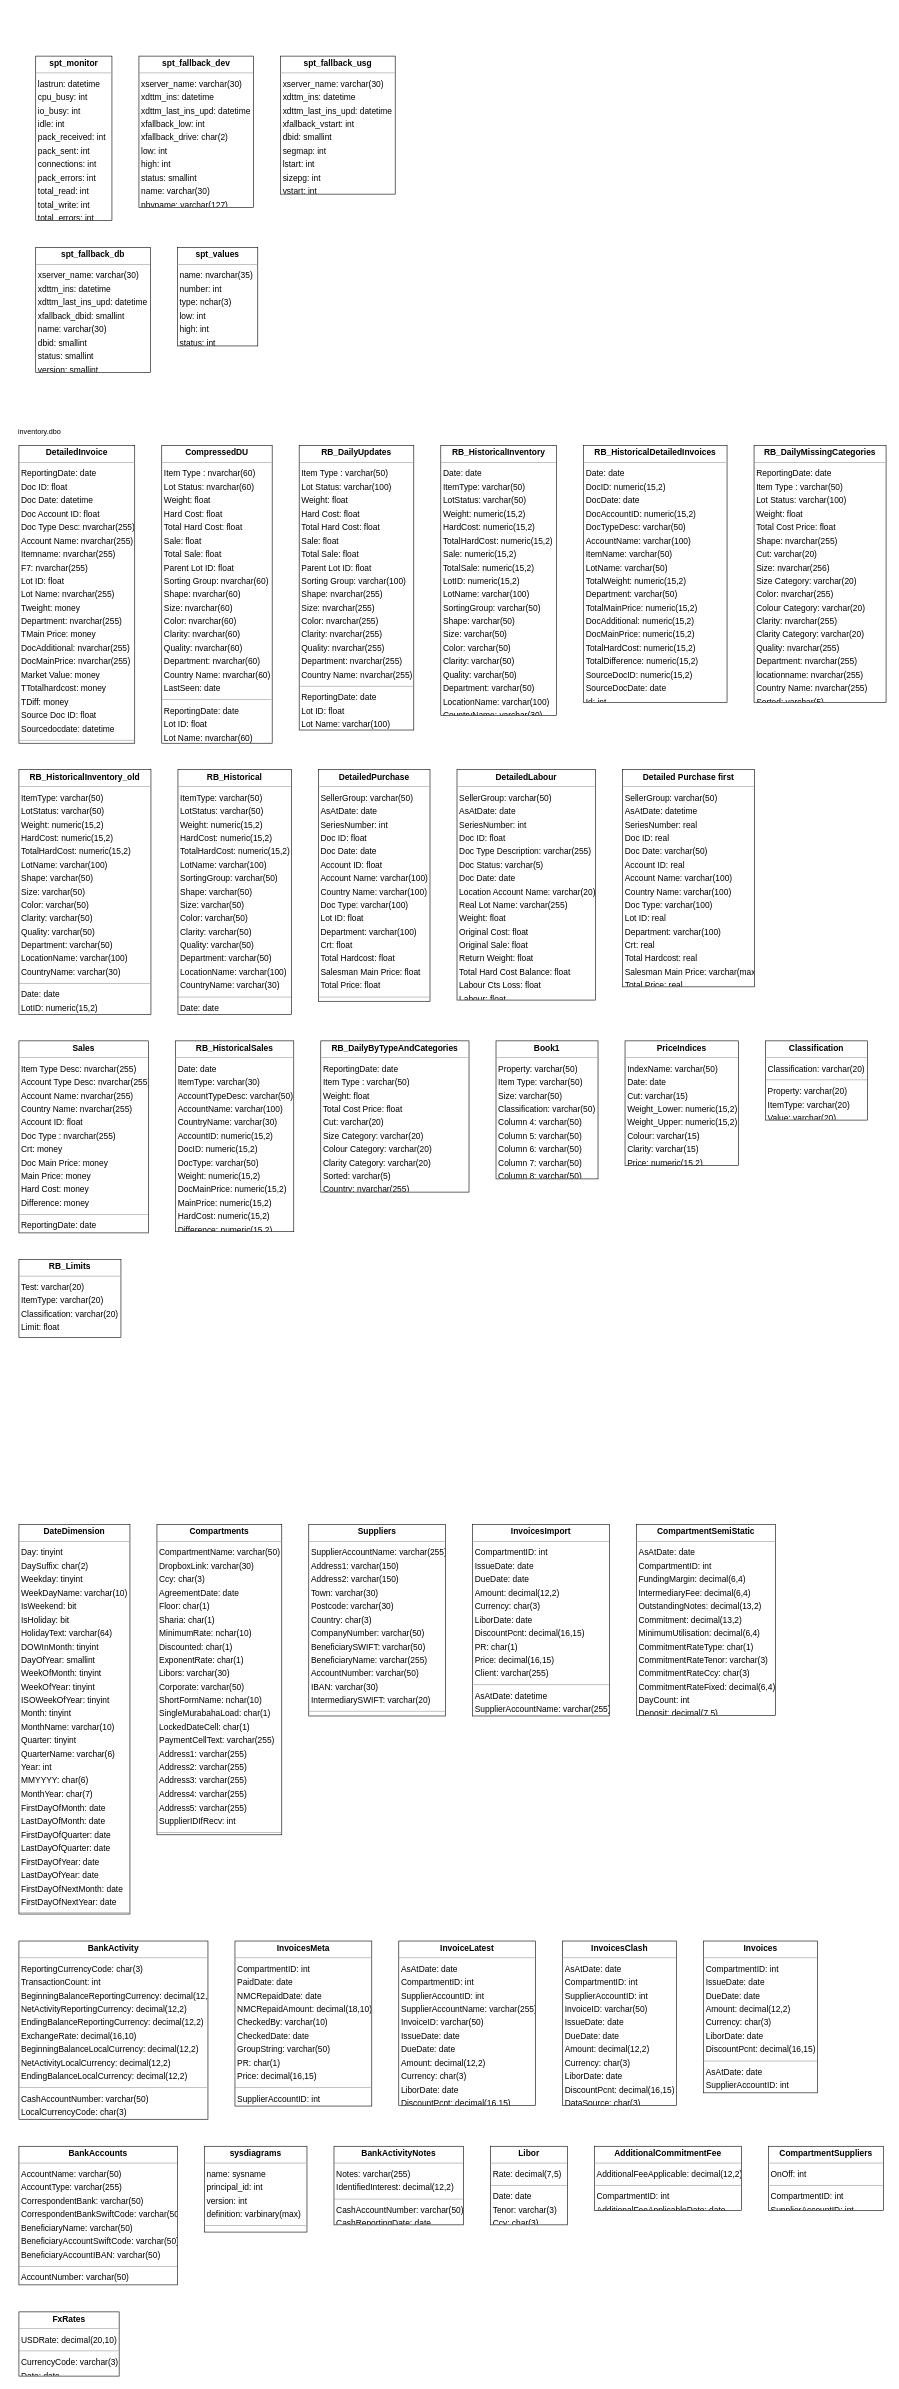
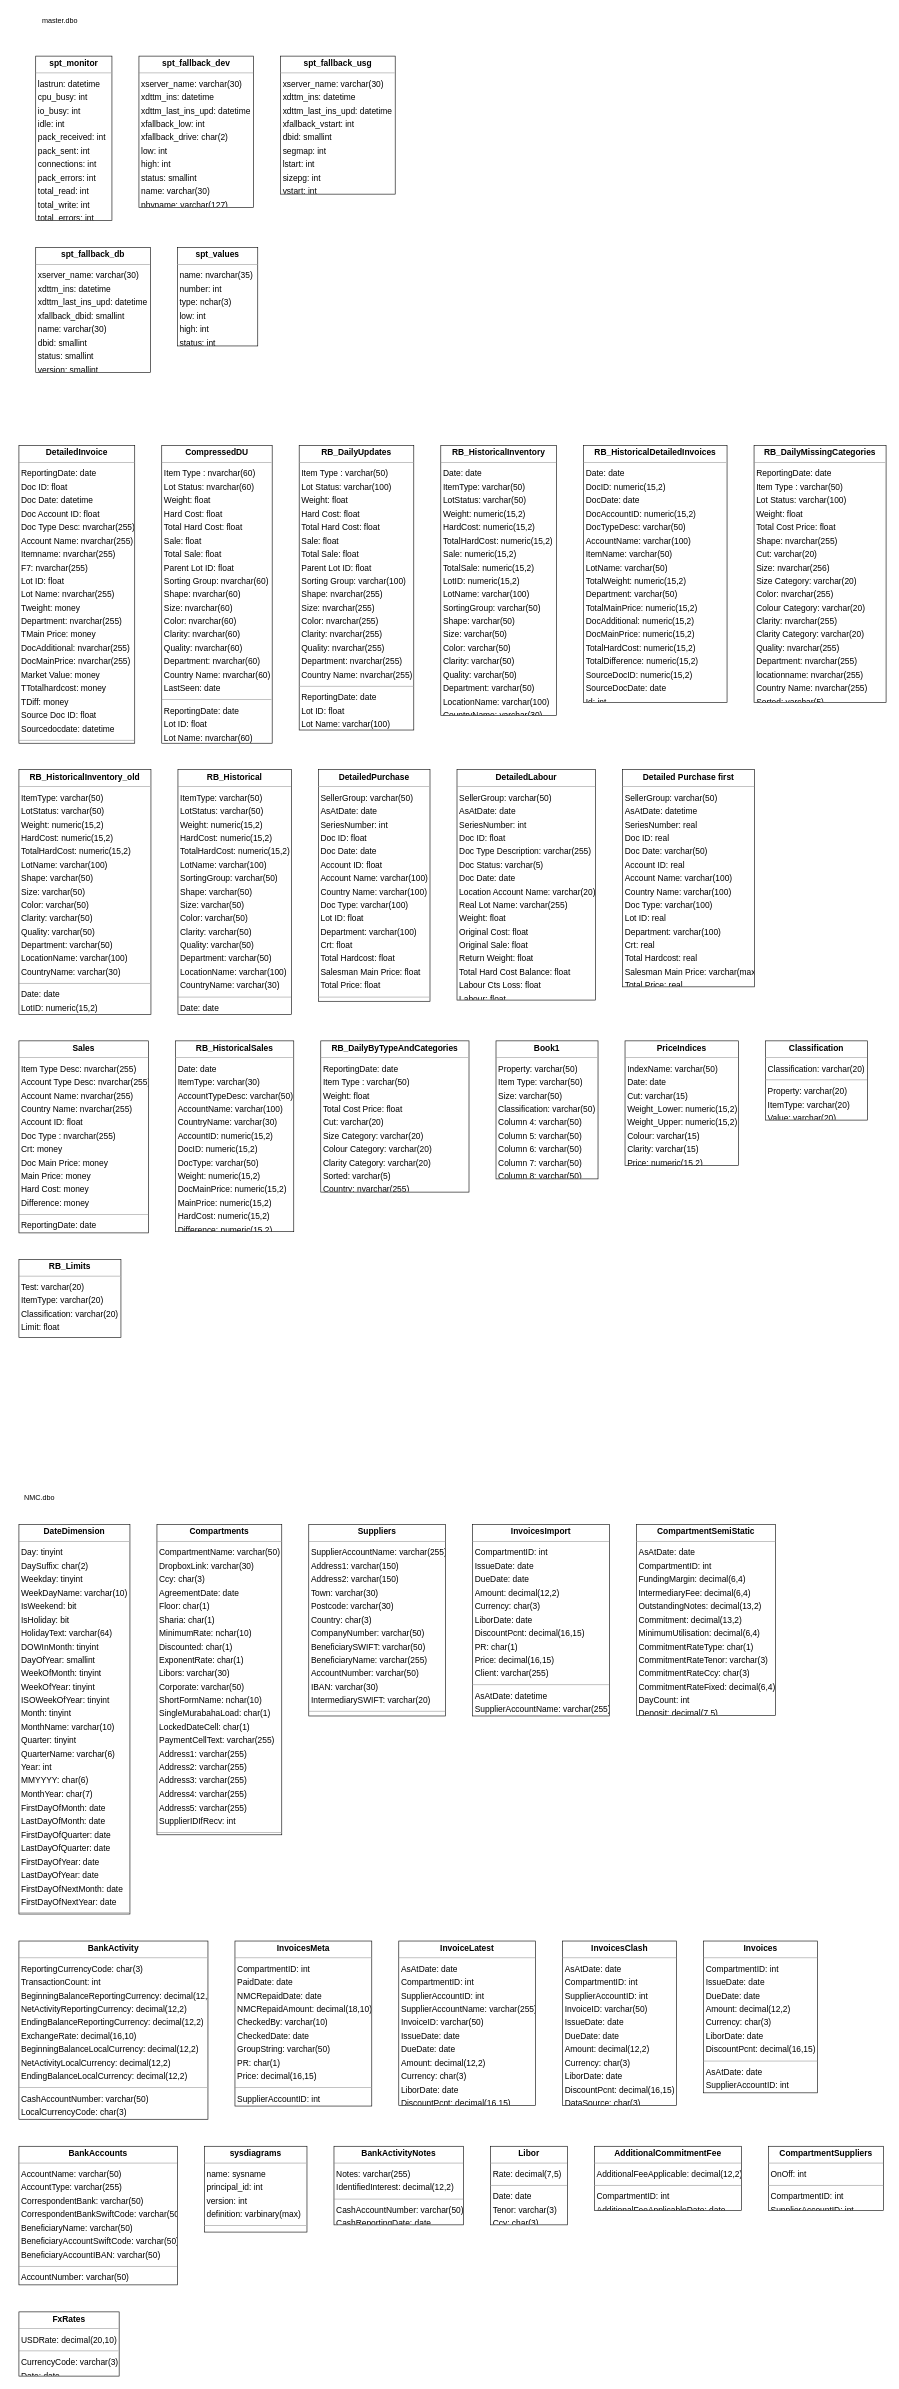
node "master.dbo": added
node "inventory.dbo": removed
node "NMC.dbo": added
